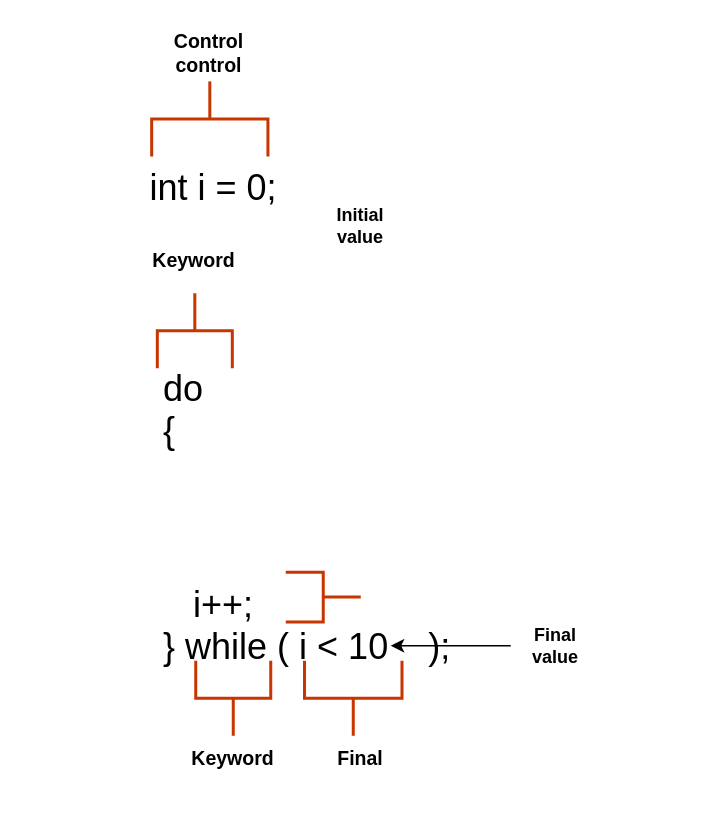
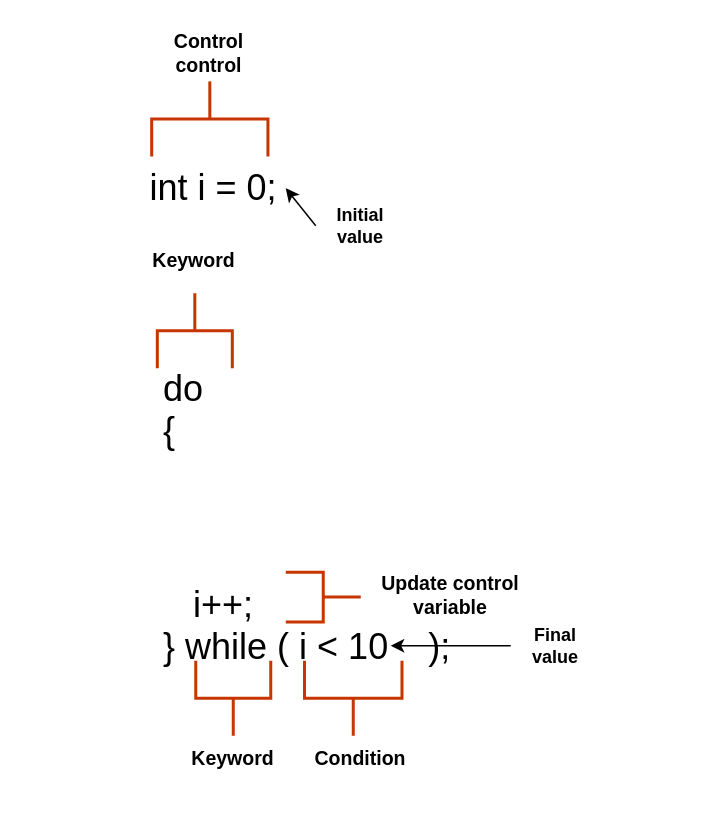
edge "Initial value" -> "int i = 0;": added
node "Update control variable": added
node "Final": label "Final" -> "Condition"
